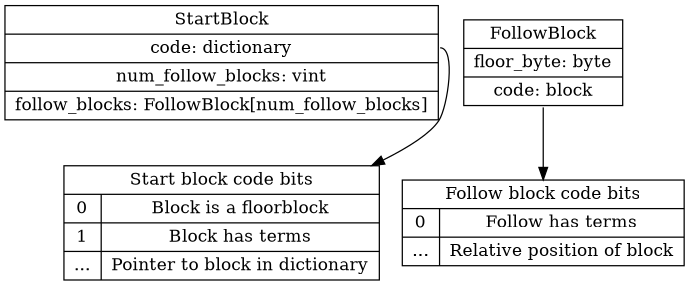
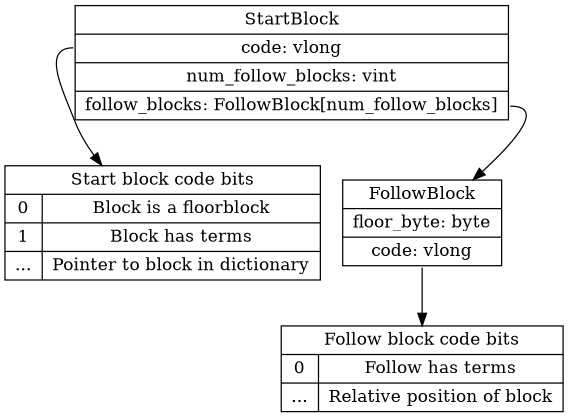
node "StartBlock": text "code: dictionary" -> "code: vlong"
node "FollowBlock": text "code: block" -> "code: vlong"
edge "StartBlock" -> "FollowBlock": added
